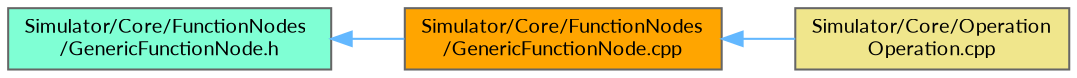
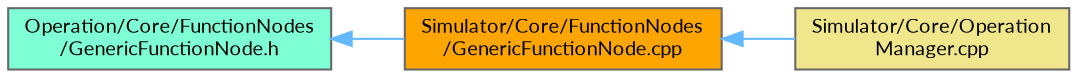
node "Simulator/Core/FunctionNodes /GenericFunctionNode.h": label "Simulator/Core/FunctionNodes /GenericFunctionNode.h" -> "Operation/Core/FunctionNodes /GenericFunctionNode.h"
node "Simulator/Core/Operation Operation.cpp": label "Simulator/Core/Operation Operation.cpp" -> "Simulator/Core/Operation Manager.cpp"
